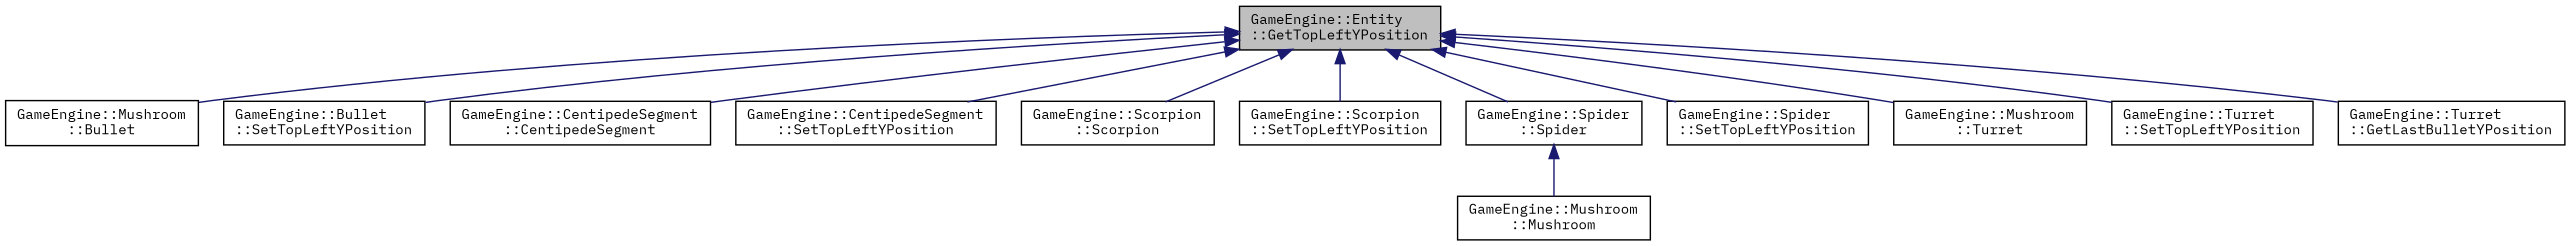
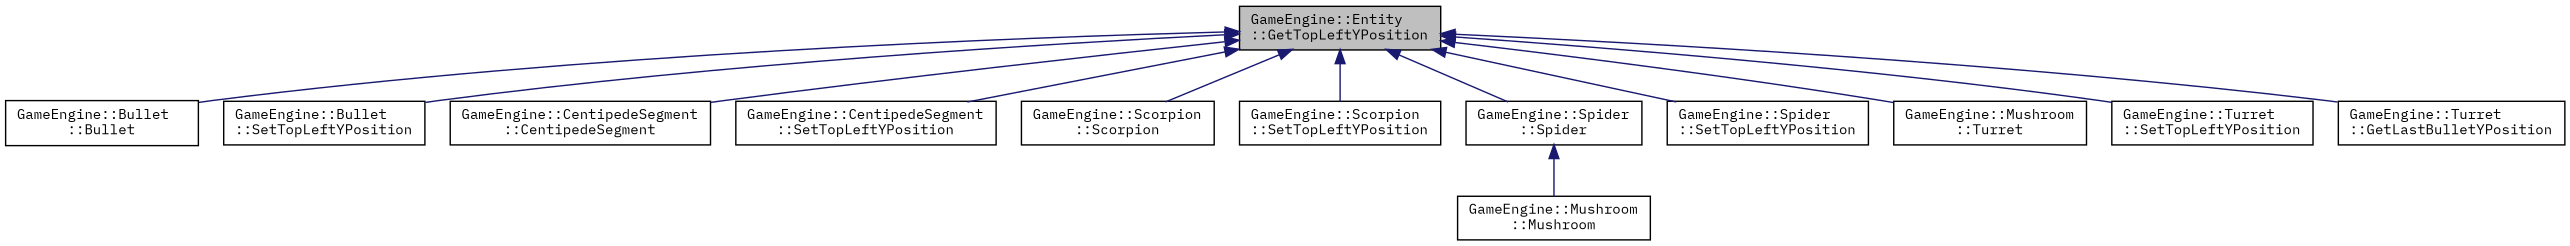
node "GameEngine::Mushroom ::Bullet": label "GameEngine::Mushroom ::Bullet" -> "GameEngine::Bullet ::Bullet"
